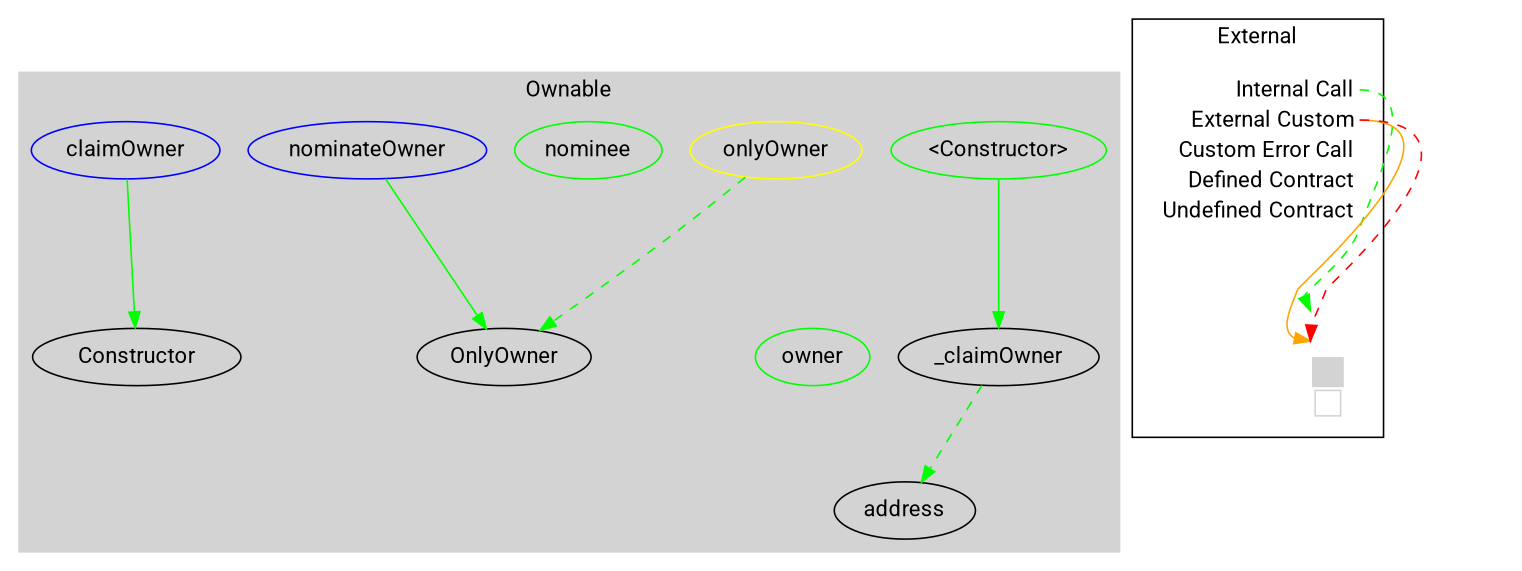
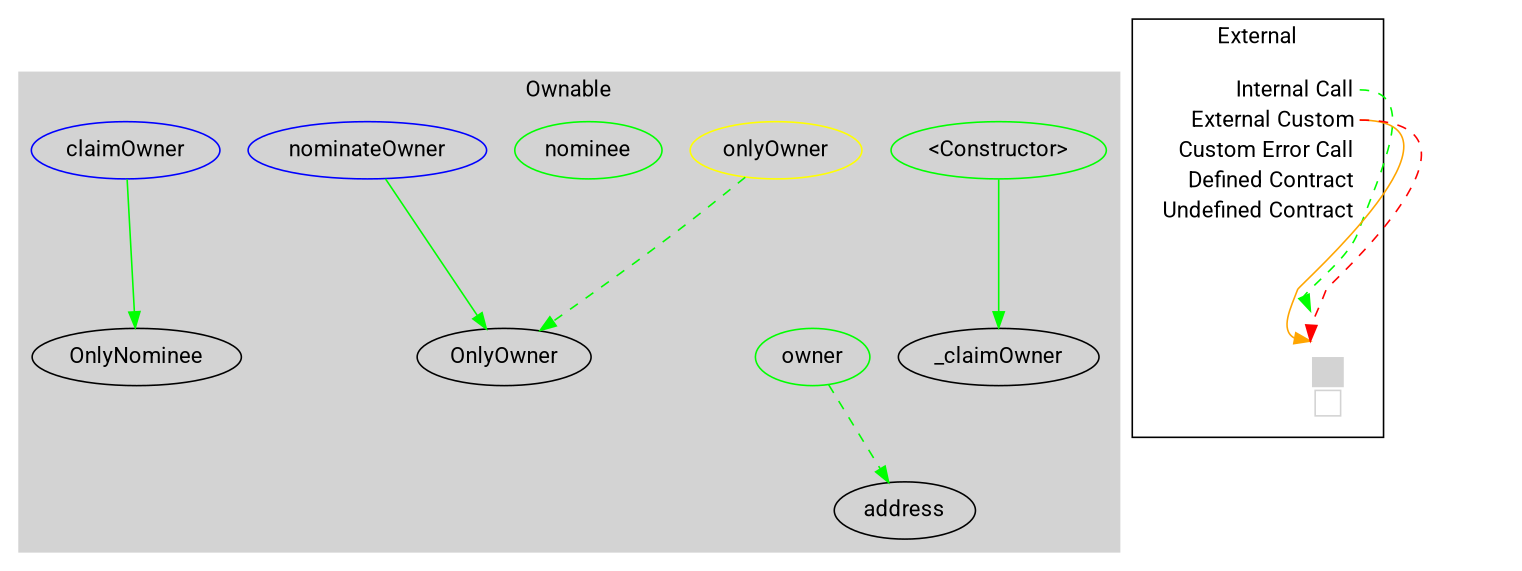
node "Constructor": label "Constructor" -> "OnlyNominee"
edge "_claimOwner" -> "address": now "owner" -> "address"
